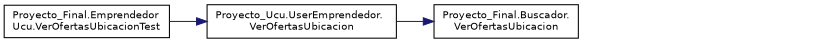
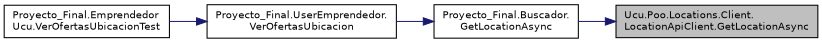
node "Proyecto_Ucu.UserEmprendedor. VerOfertasUbicacion": label "Proyecto_Ucu.UserEmprendedor. VerOfertasUbicacion" -> "Proyecto_Final.UserEmprendedor. VerOfertasUbicacion"
node "Proyecto_Final.Buscador. VerOfertasUbicacion": label "Proyecto_Final.Buscador. VerOfertasUbicacion" -> "Proyecto_Final.Buscador. GetLocationAsync"
node "Ucu.Poo.Locations.Client. LocationApiClient.GetLocationAsync": added
